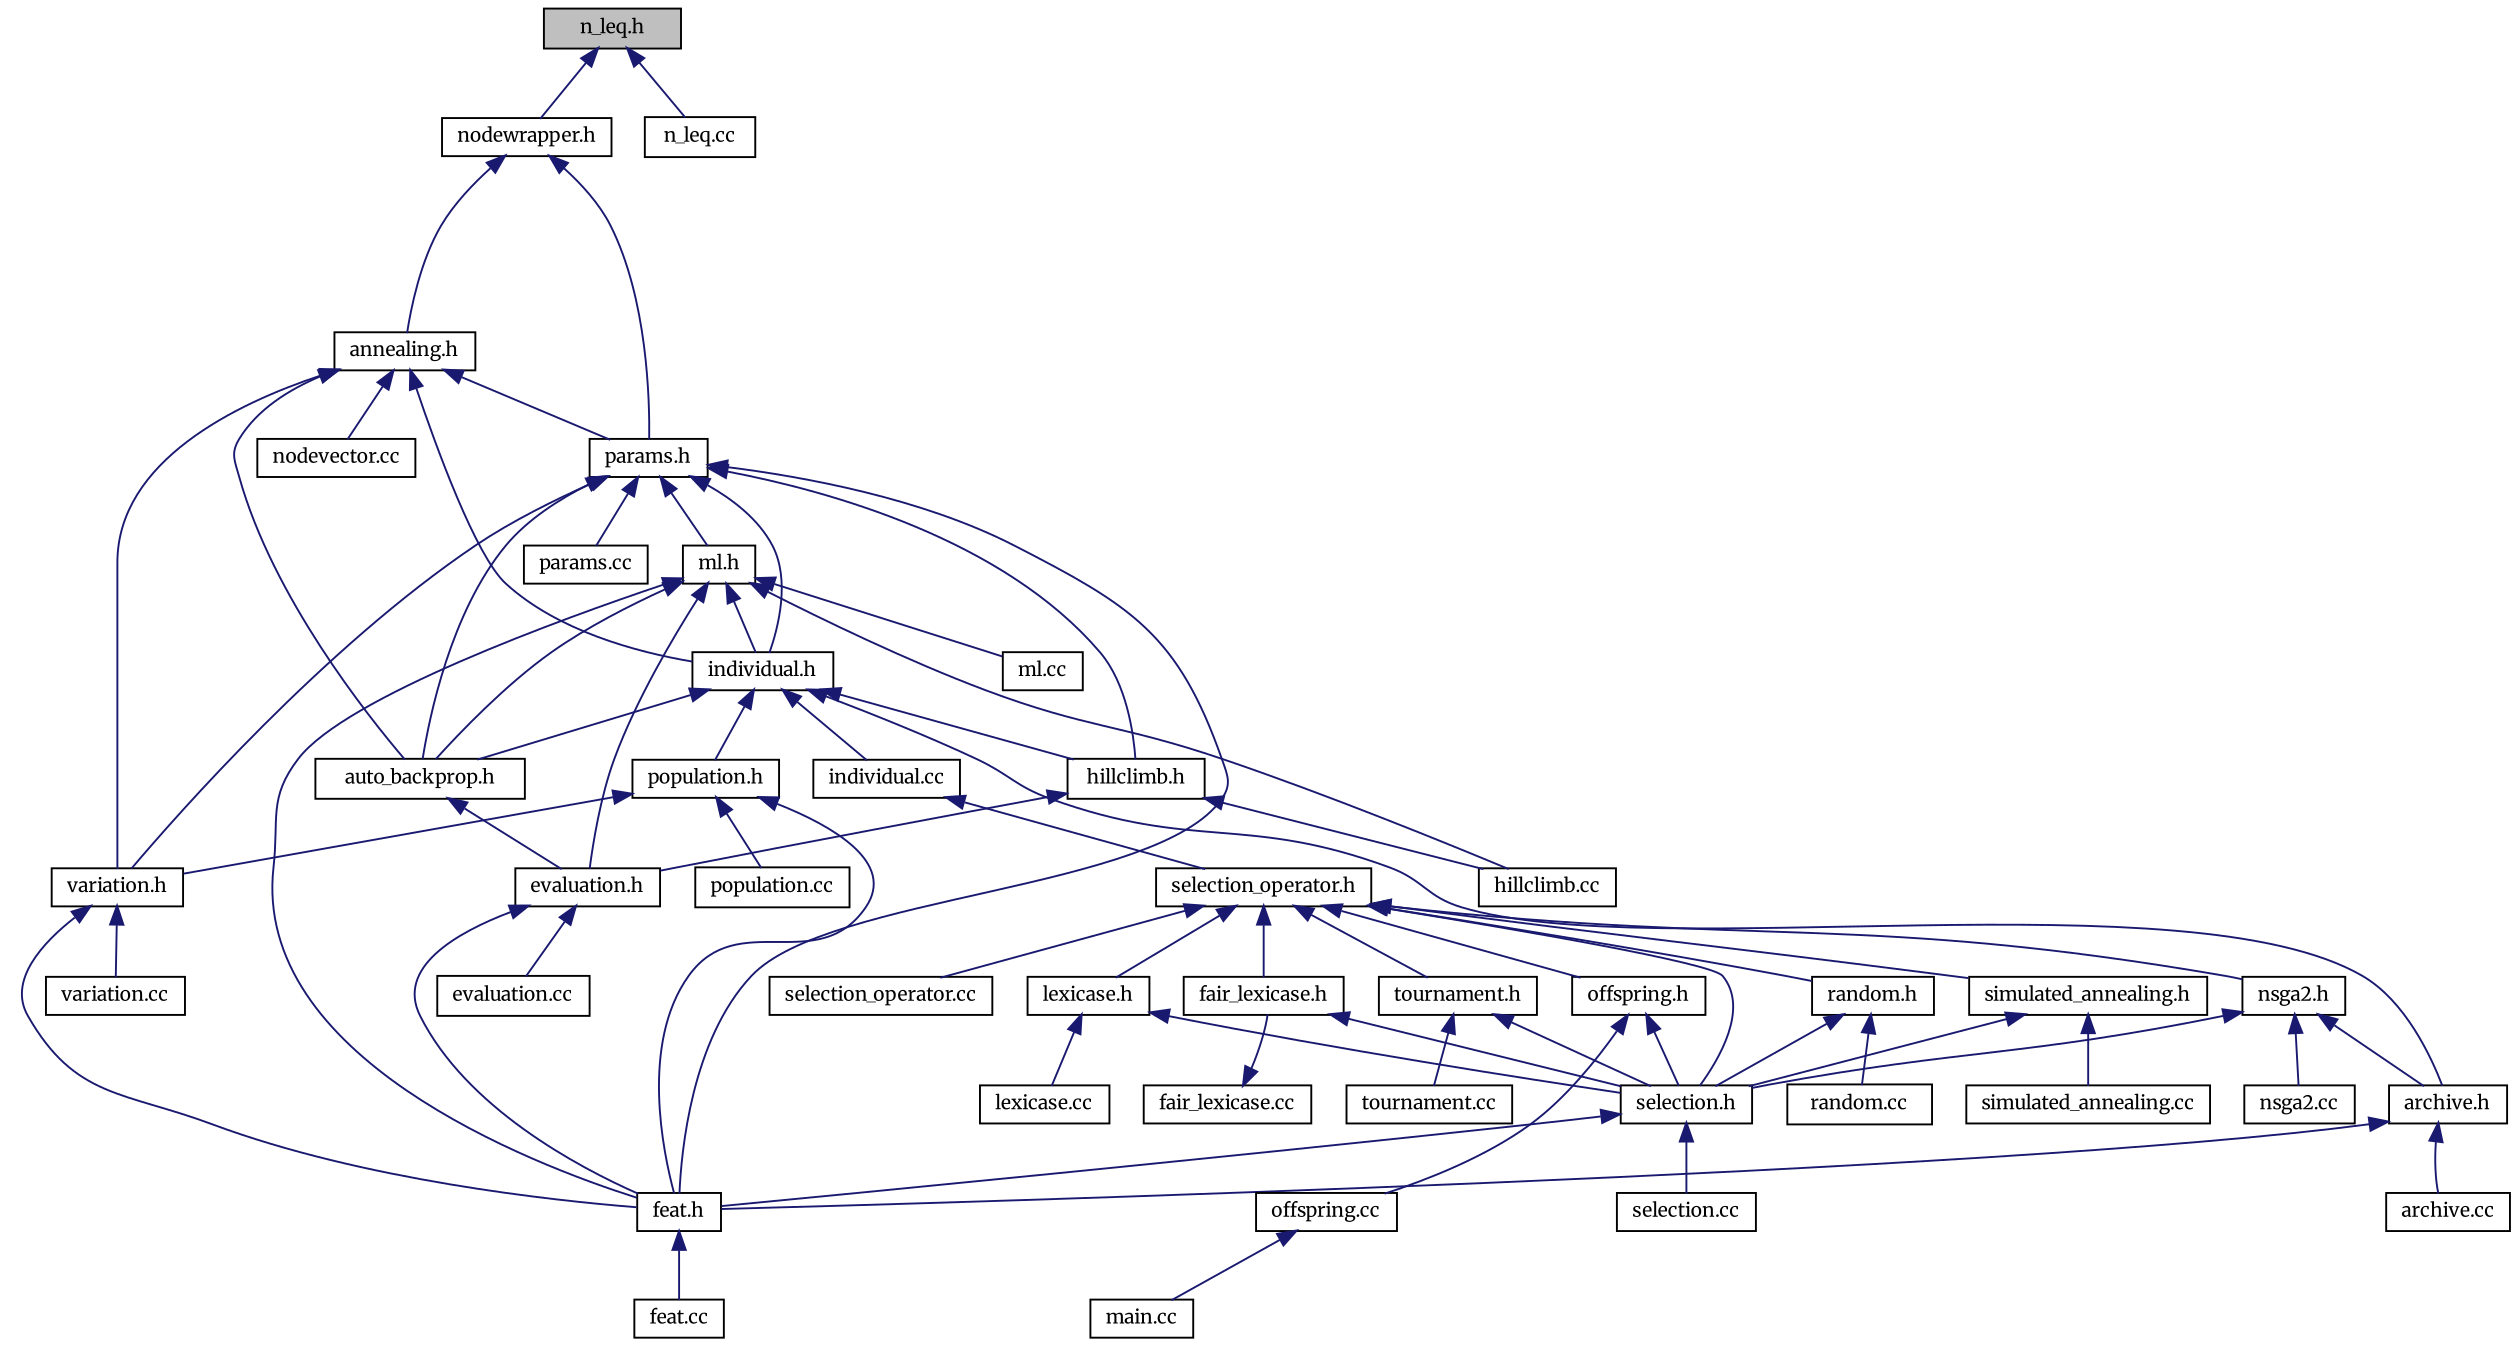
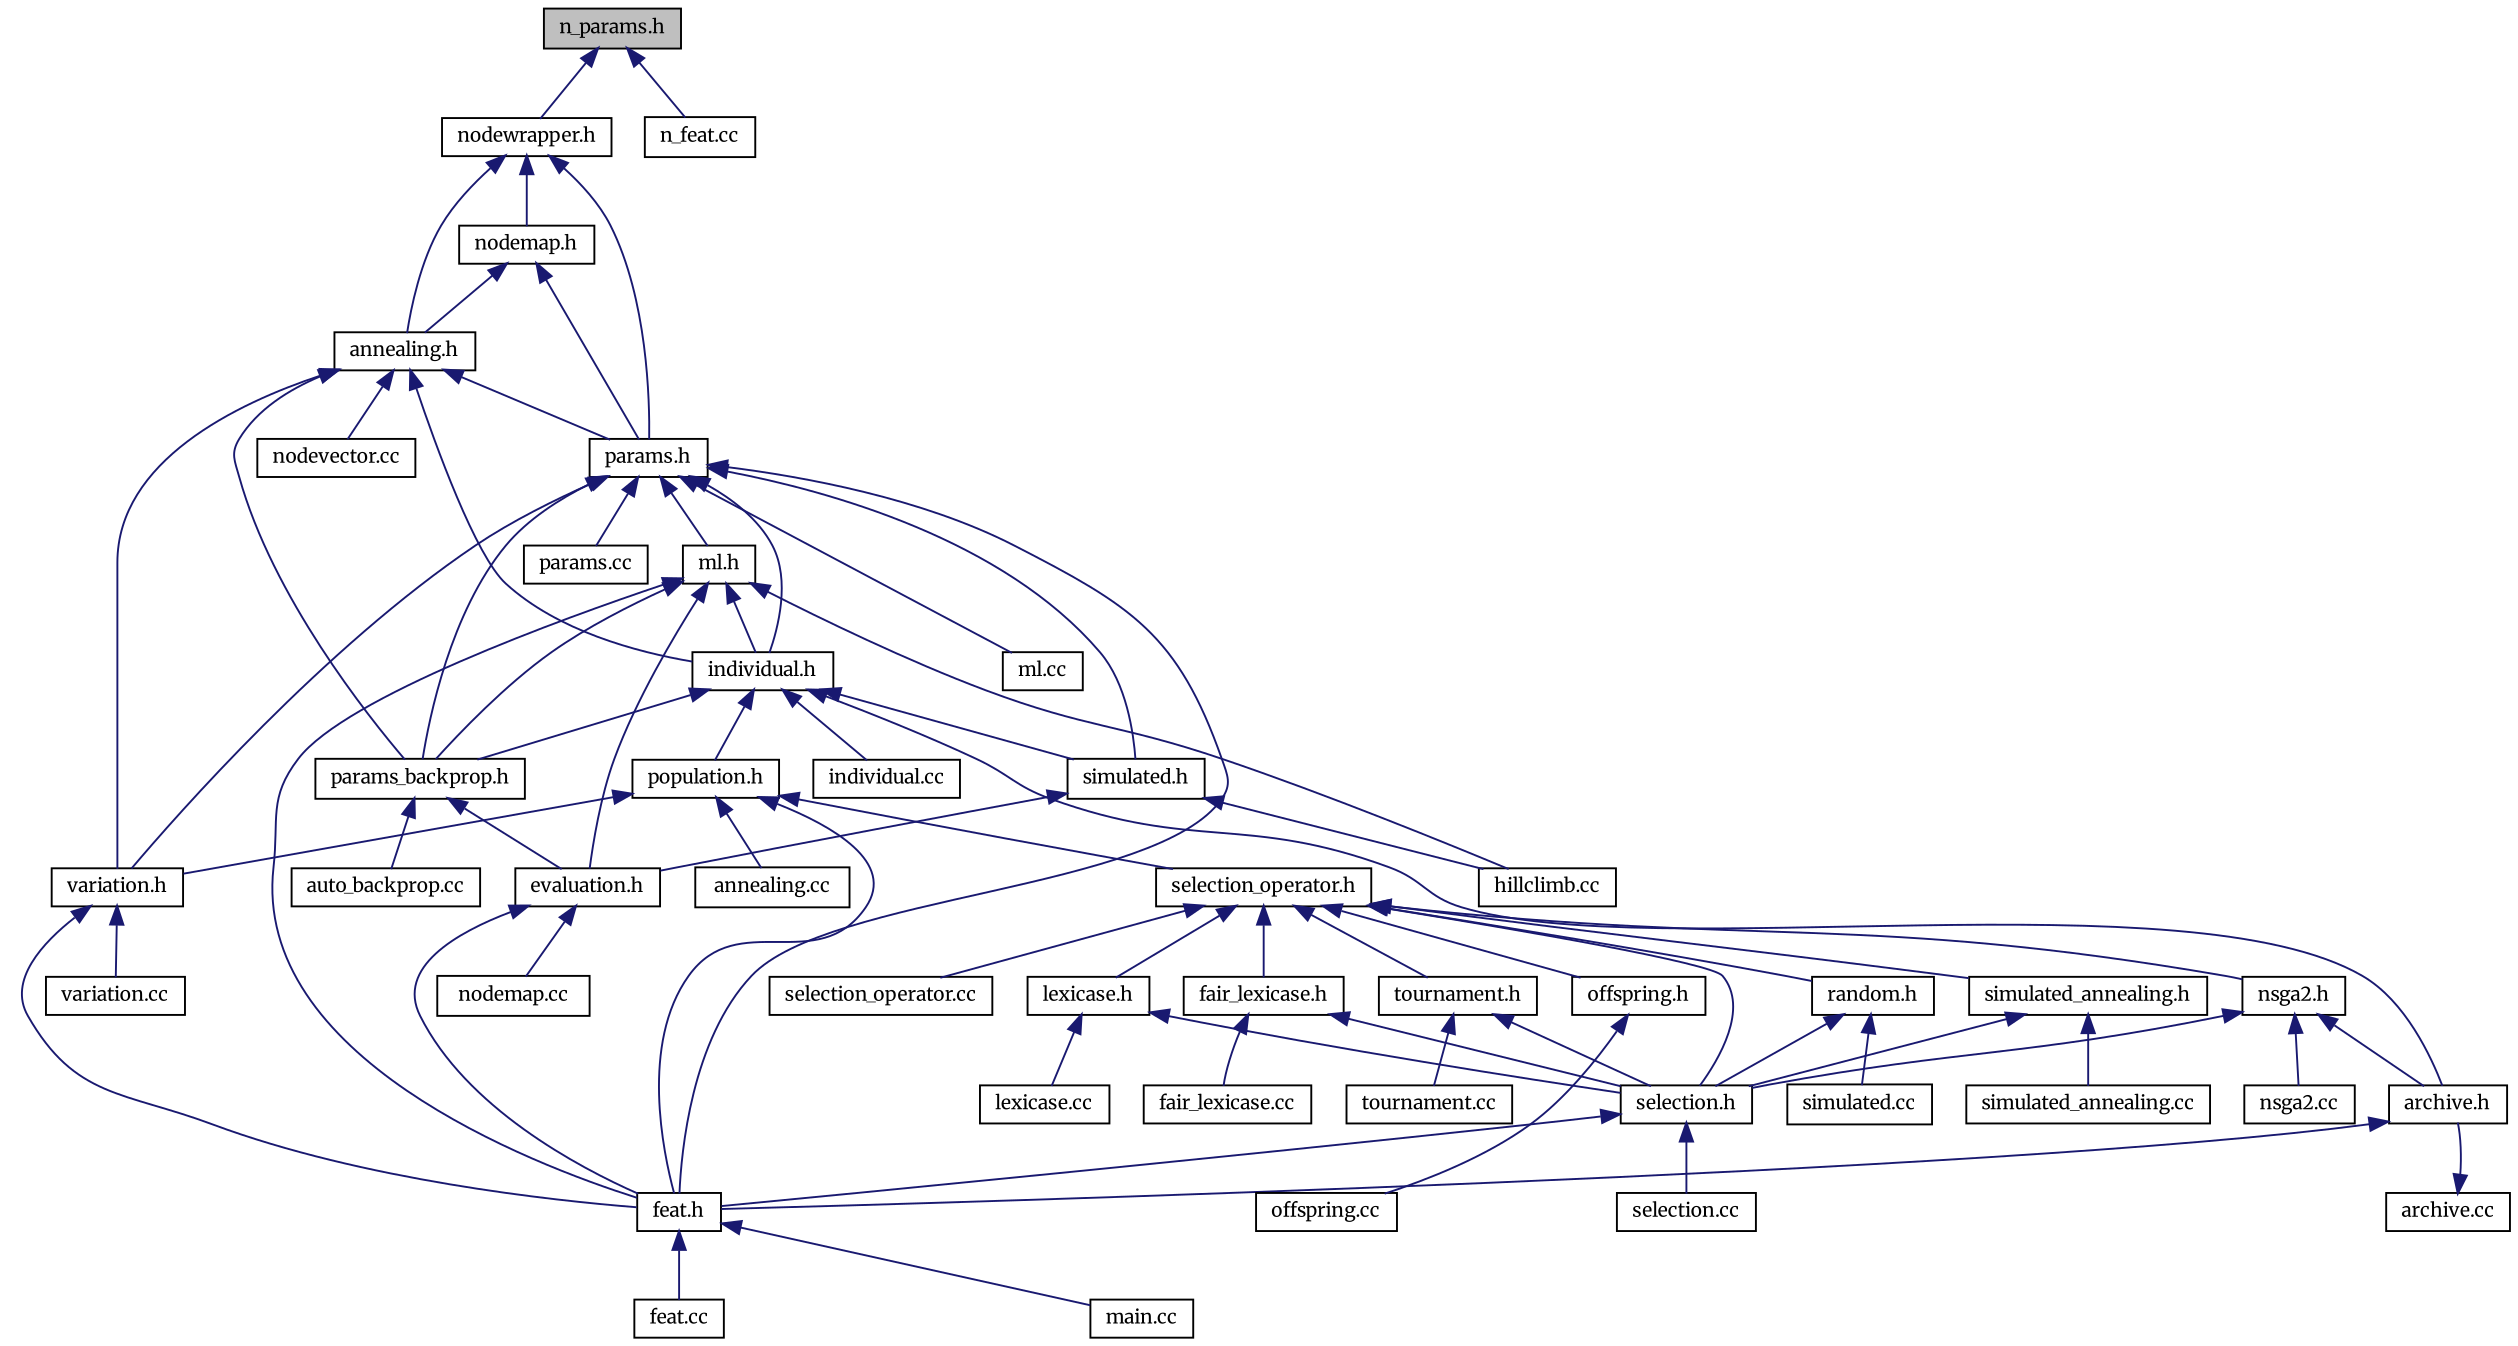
node "n_leq.h": label "n_leq.h" -> "n_params.h"
node "n_leq.cc": label "n_leq.cc" -> "n_feat.cc"
node "nodemap.h": added
edge "ml.cc" -> "ml.h": now "ml.cc" -> "params.h"
node "auto_backprop.h": label "auto_backprop.h" -> "params_backprop.h"
node "hillclimb.h": label "hillclimb.h" -> "simulated.h"
edge "selection_operator.h" -> "individual.cc": now "selection_operator.h" -> "population.h"
node "auto_backprop.cc": added
node "population.cc": label "population.cc" -> "annealing.cc"
node "evaluation.cc": label "evaluation.cc" -> "nodemap.cc"
edge "fair_lexicase.h" -> "fair_lexicase.cc": reversed
edge "selection.h" -> "offspring.h": removed
node "random.cc": label "random.cc" -> "simulated.cc"
edge "archive.cc" -> "archive.h": reversed
edge "main.cc" -> "offspring.cc": now "main.cc" -> "feat.h"
